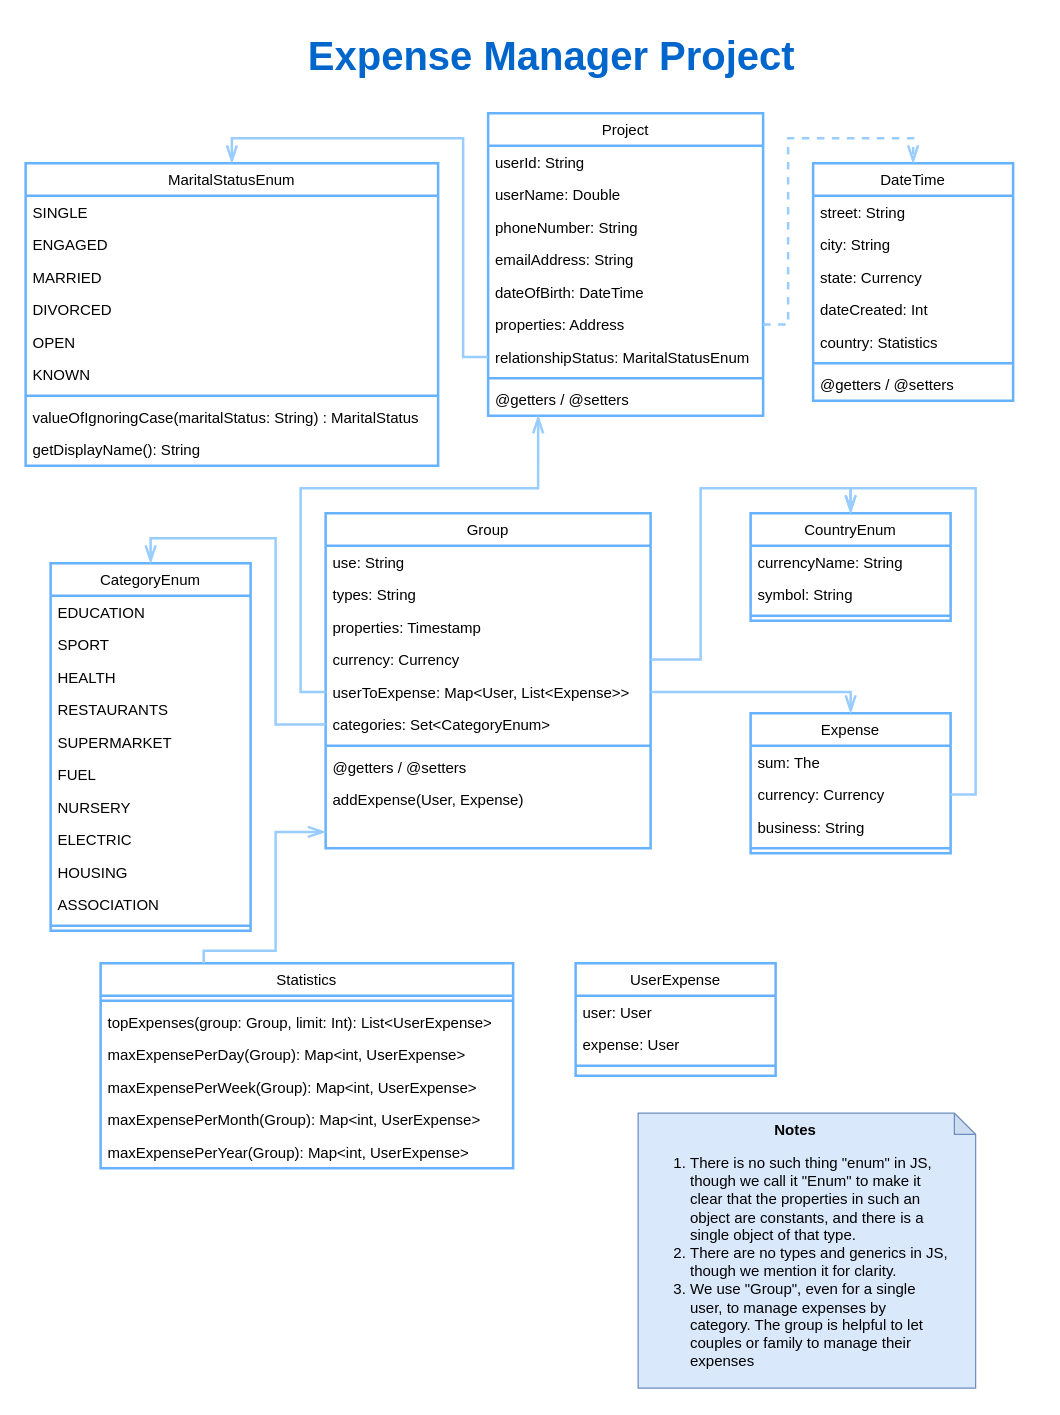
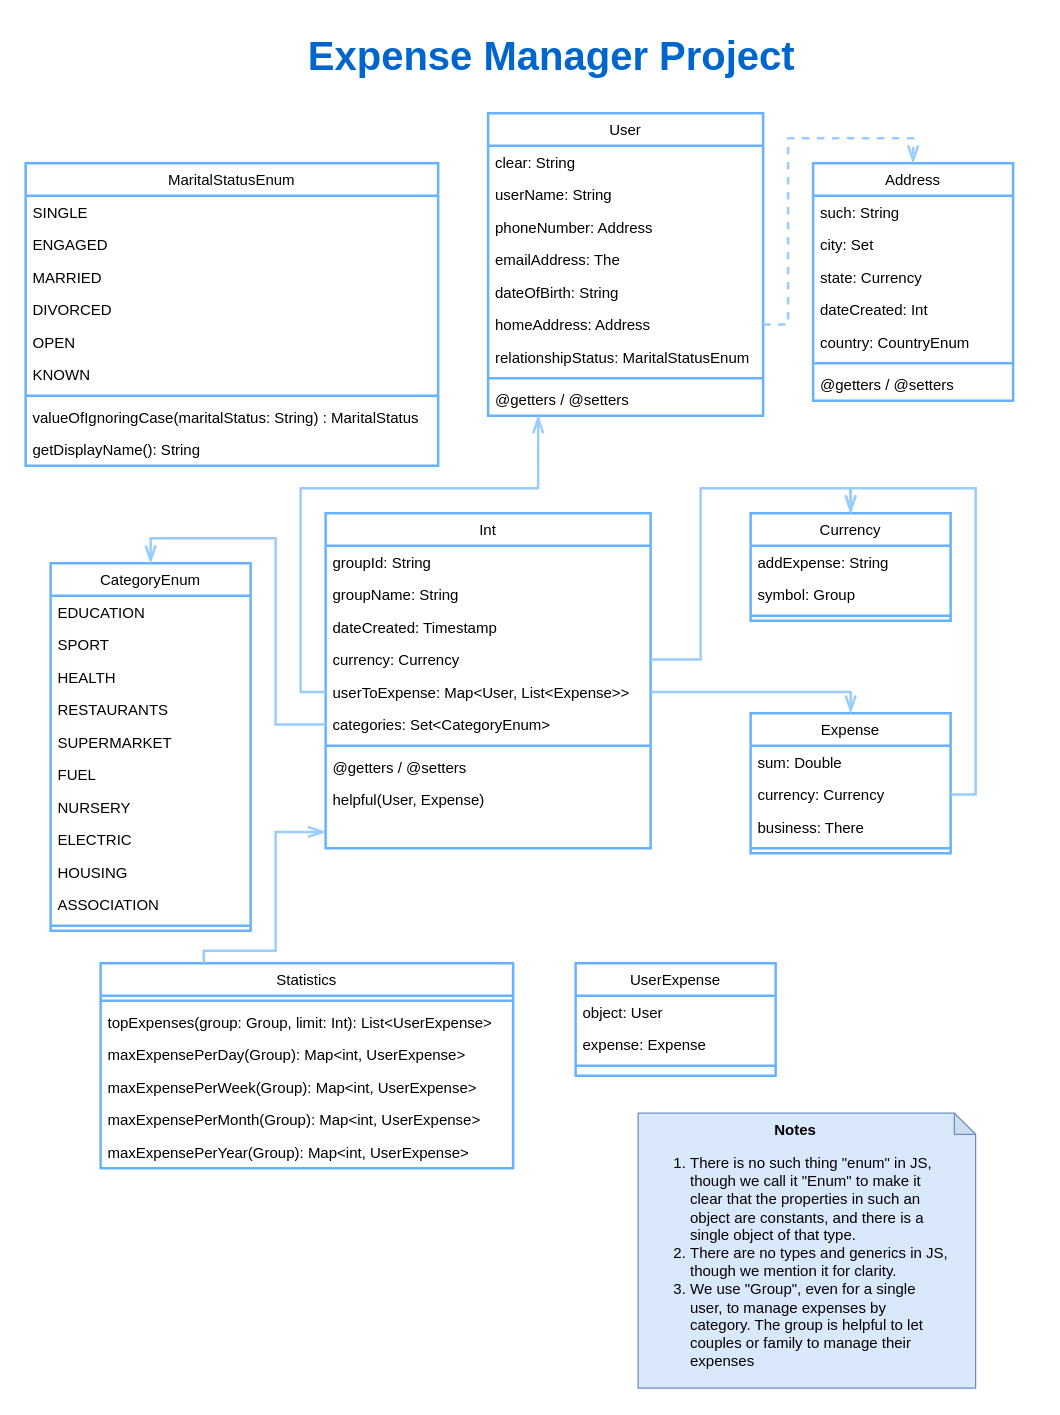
node "Project": label "Project" -> "User"
edge "relationshipStatus: MaritalStatusEnum" -> "MaritalStatusEnum": removed
node "userId: String": label "userId: String" -> "clear: String"
node "DateTime": label "DateTime" -> "Address"
node "userName: Double": label "userName: Double" -> "userName: String"
node "street: String": label "street: String" -> "such: String"
node "phoneNumber: String": label "phoneNumber: String" -> "phoneNumber: Address"
node "city: String": label "city: String" -> "city: Set"
node "emailAddress: String": label "emailAddress: String" -> "emailAddress: The"
node "dateOfBirth: DateTime": label "dateOfBirth: DateTime" -> "dateOfBirth: String"
node "properties: Address": label "properties: Address" -> "homeAddress: Address"
node "country: Statistics": label "country: Statistics" -> "country: CountryEnum"
node "Group": label "Group" -> "Int"
node "CountryEnum": label "CountryEnum" -> "Currency"
node "use: String": label "use: String" -> "groupId: String"
node "currencyName: String": label "currencyName: String" -> "addExpense: String"
node "types: String": label "types: String" -> "groupName: String"
node "symbol: String": label "symbol: String" -> "symbol: Group"
node "properties: Timestamp": label "properties: Timestamp" -> "dateCreated: Timestamp"
node "sum: The": label "sum: The" -> "sum: Double"
node "addExpense(User, Expense)": label "addExpense(User, Expense)" -> "helpful(User, Expense)"
node "business: String": label "business: String" -> "business: There"
node "user: User": label "user: User" -> "object: User"
node "expense: User": label "expense: User" -> "expense: Expense"
